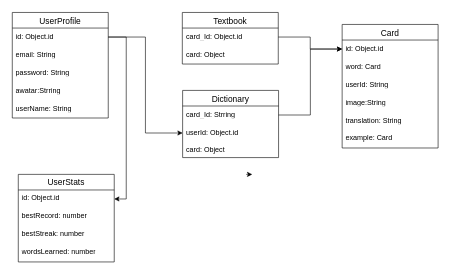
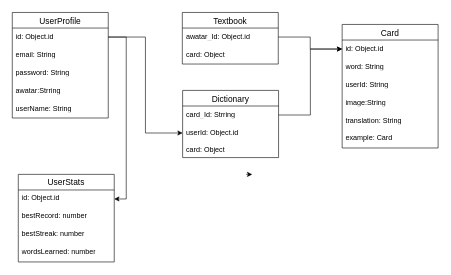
node "card_Id: Object.id": label "card_Id: Object.id" -> "awatar_Id: Object.id"
node "word: Card": label "word: Card" -> "word: String"
